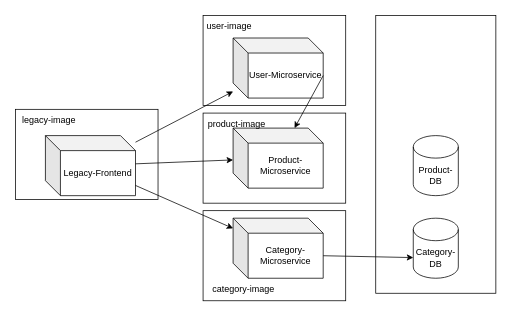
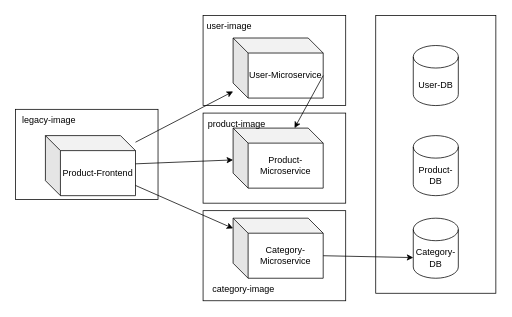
node "User-DB": added
node "Legacy-Frontend": label "Legacy-Frontend" -> "Product-Frontend"
